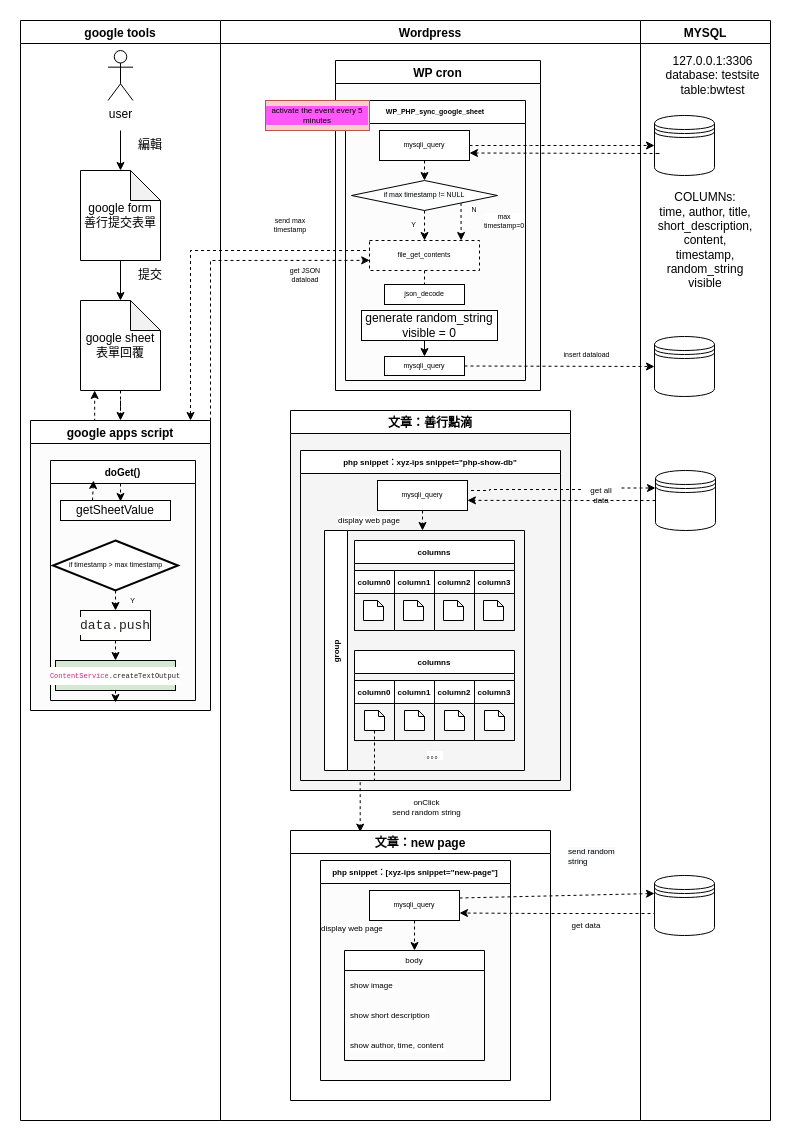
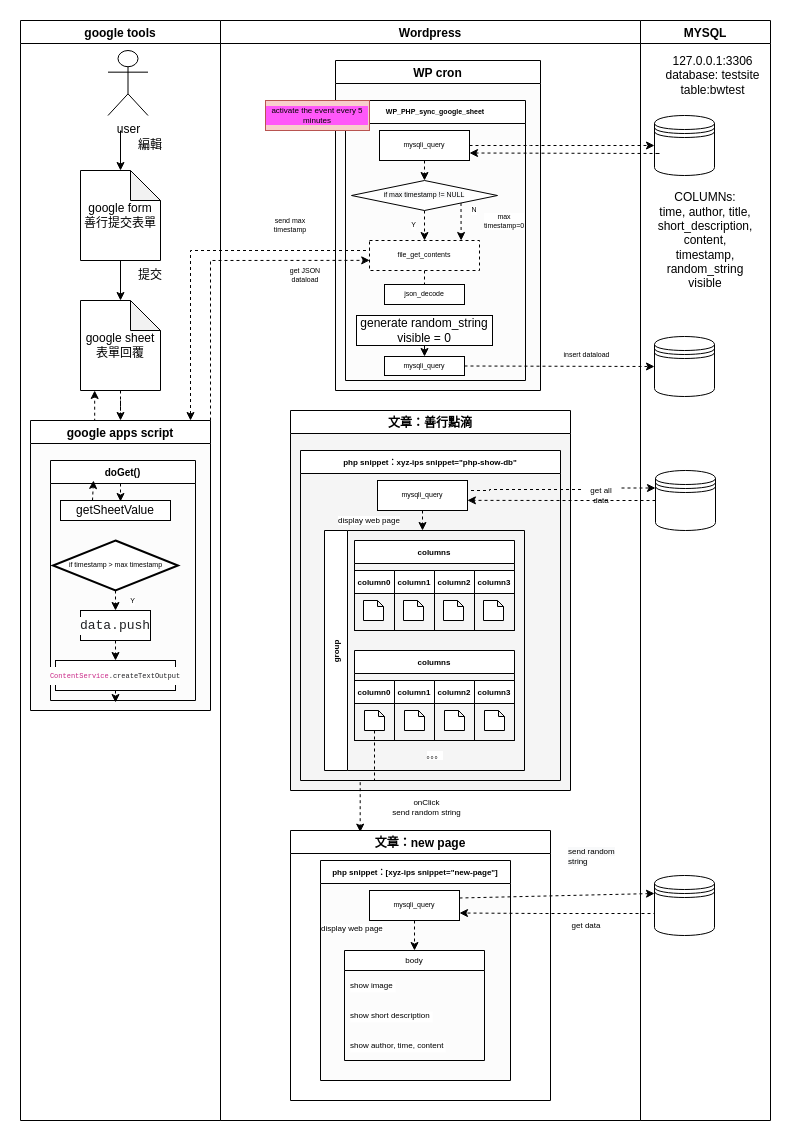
node "user": size 25x50 -> 40x65
node "generate random_string visible = 0": moved (430, 326) -> (425, 331)
node "ContentService.createTextOutput": fillcolor #d5e8d4 -> #ffffff
